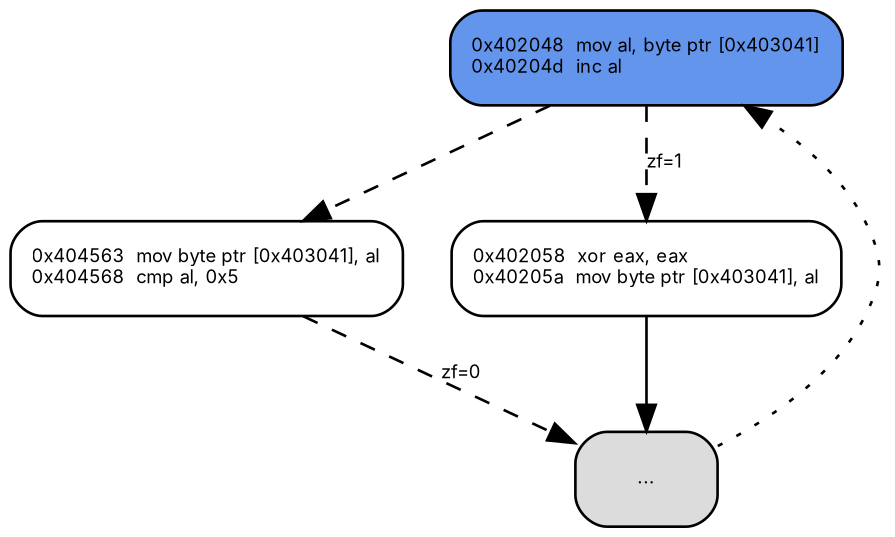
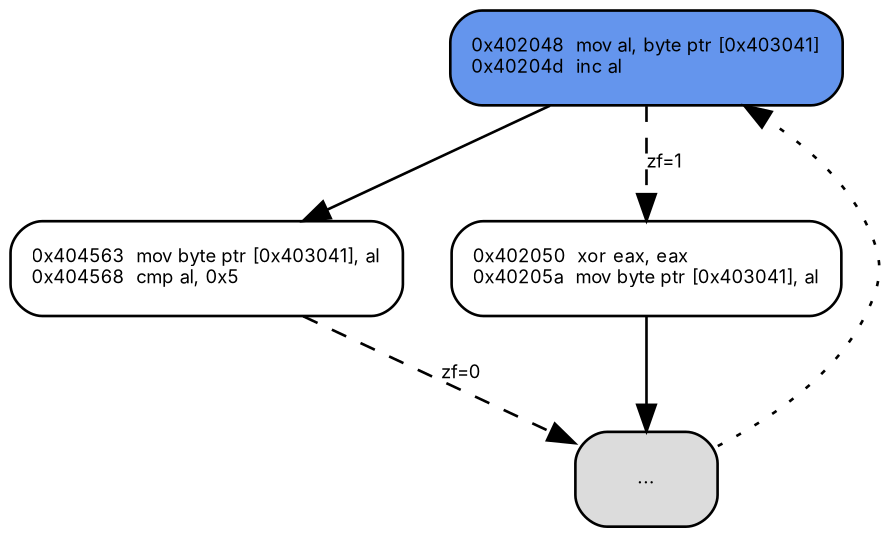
edge "0x402048  mov al, byte ptr [0x403041] 0x40204d  inc al" -> "0x404563  mov byte ptr [0x403041], al 0x404568  cmp al, 0x5": style dashed -> solid
node "0x402058  xor eax, eax 0x40205a  mov byte ptr [0x403041], al": label "0x402058  xor eax, eax 0x40205a  mov byte ptr [0x403041], al" -> "0x402050  xor eax, eax 0x40205a  mov byte ptr [0x403041], al"
